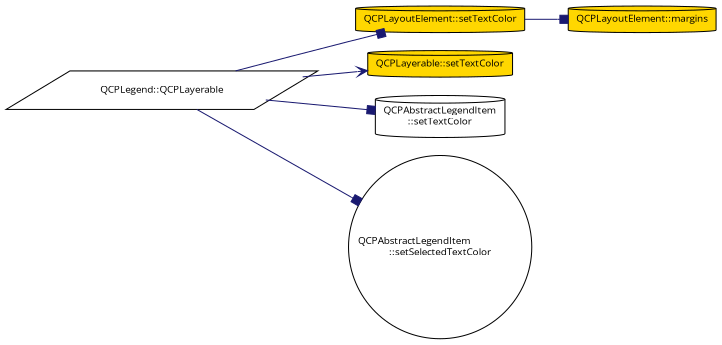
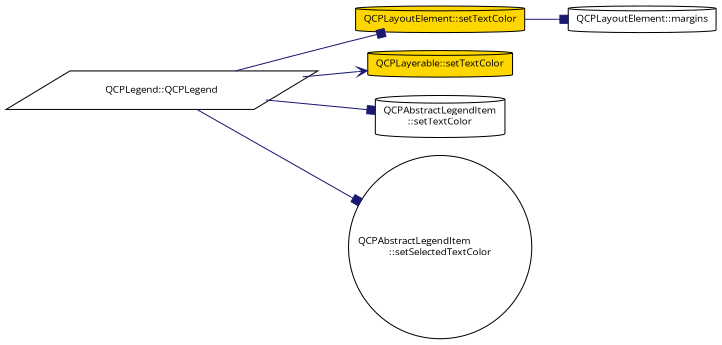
node "QCPLayoutElement::margins": fillcolor gold -> white
node "QCPLegend::QCPLayerable": label "QCPLegend::QCPLayerable" -> "QCPLegend::QCPLegend"
